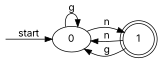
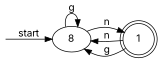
node "0": label "0" -> "8"
